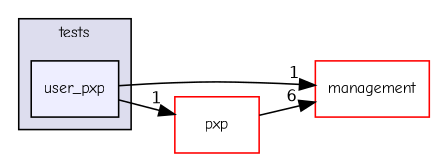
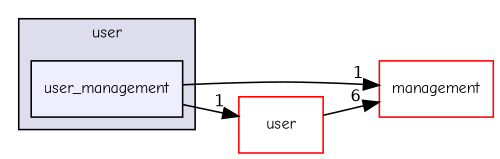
cluster "tests": label "tests" -> "user"
node "user_pxp": label "user_pxp" -> "user_management"
node "pxp": label "pxp" -> "user"
